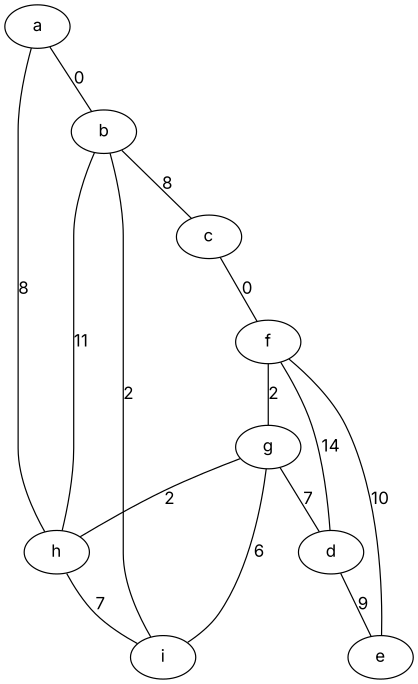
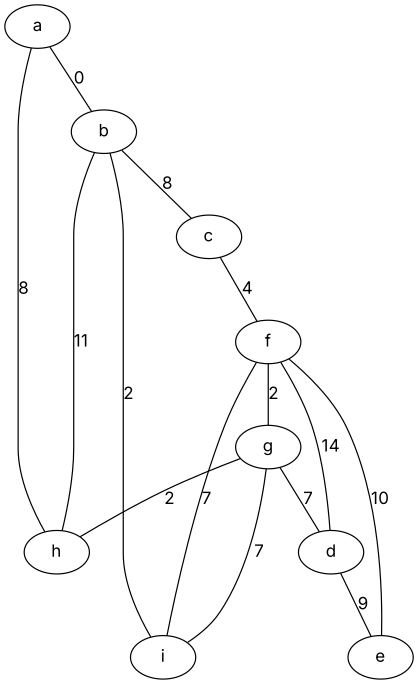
edge "c" -- "f": label "0" -> "4"
edge "g" -- "i": label "6" -> "7"
edge "h" -- "i": now "f" -- "i"
